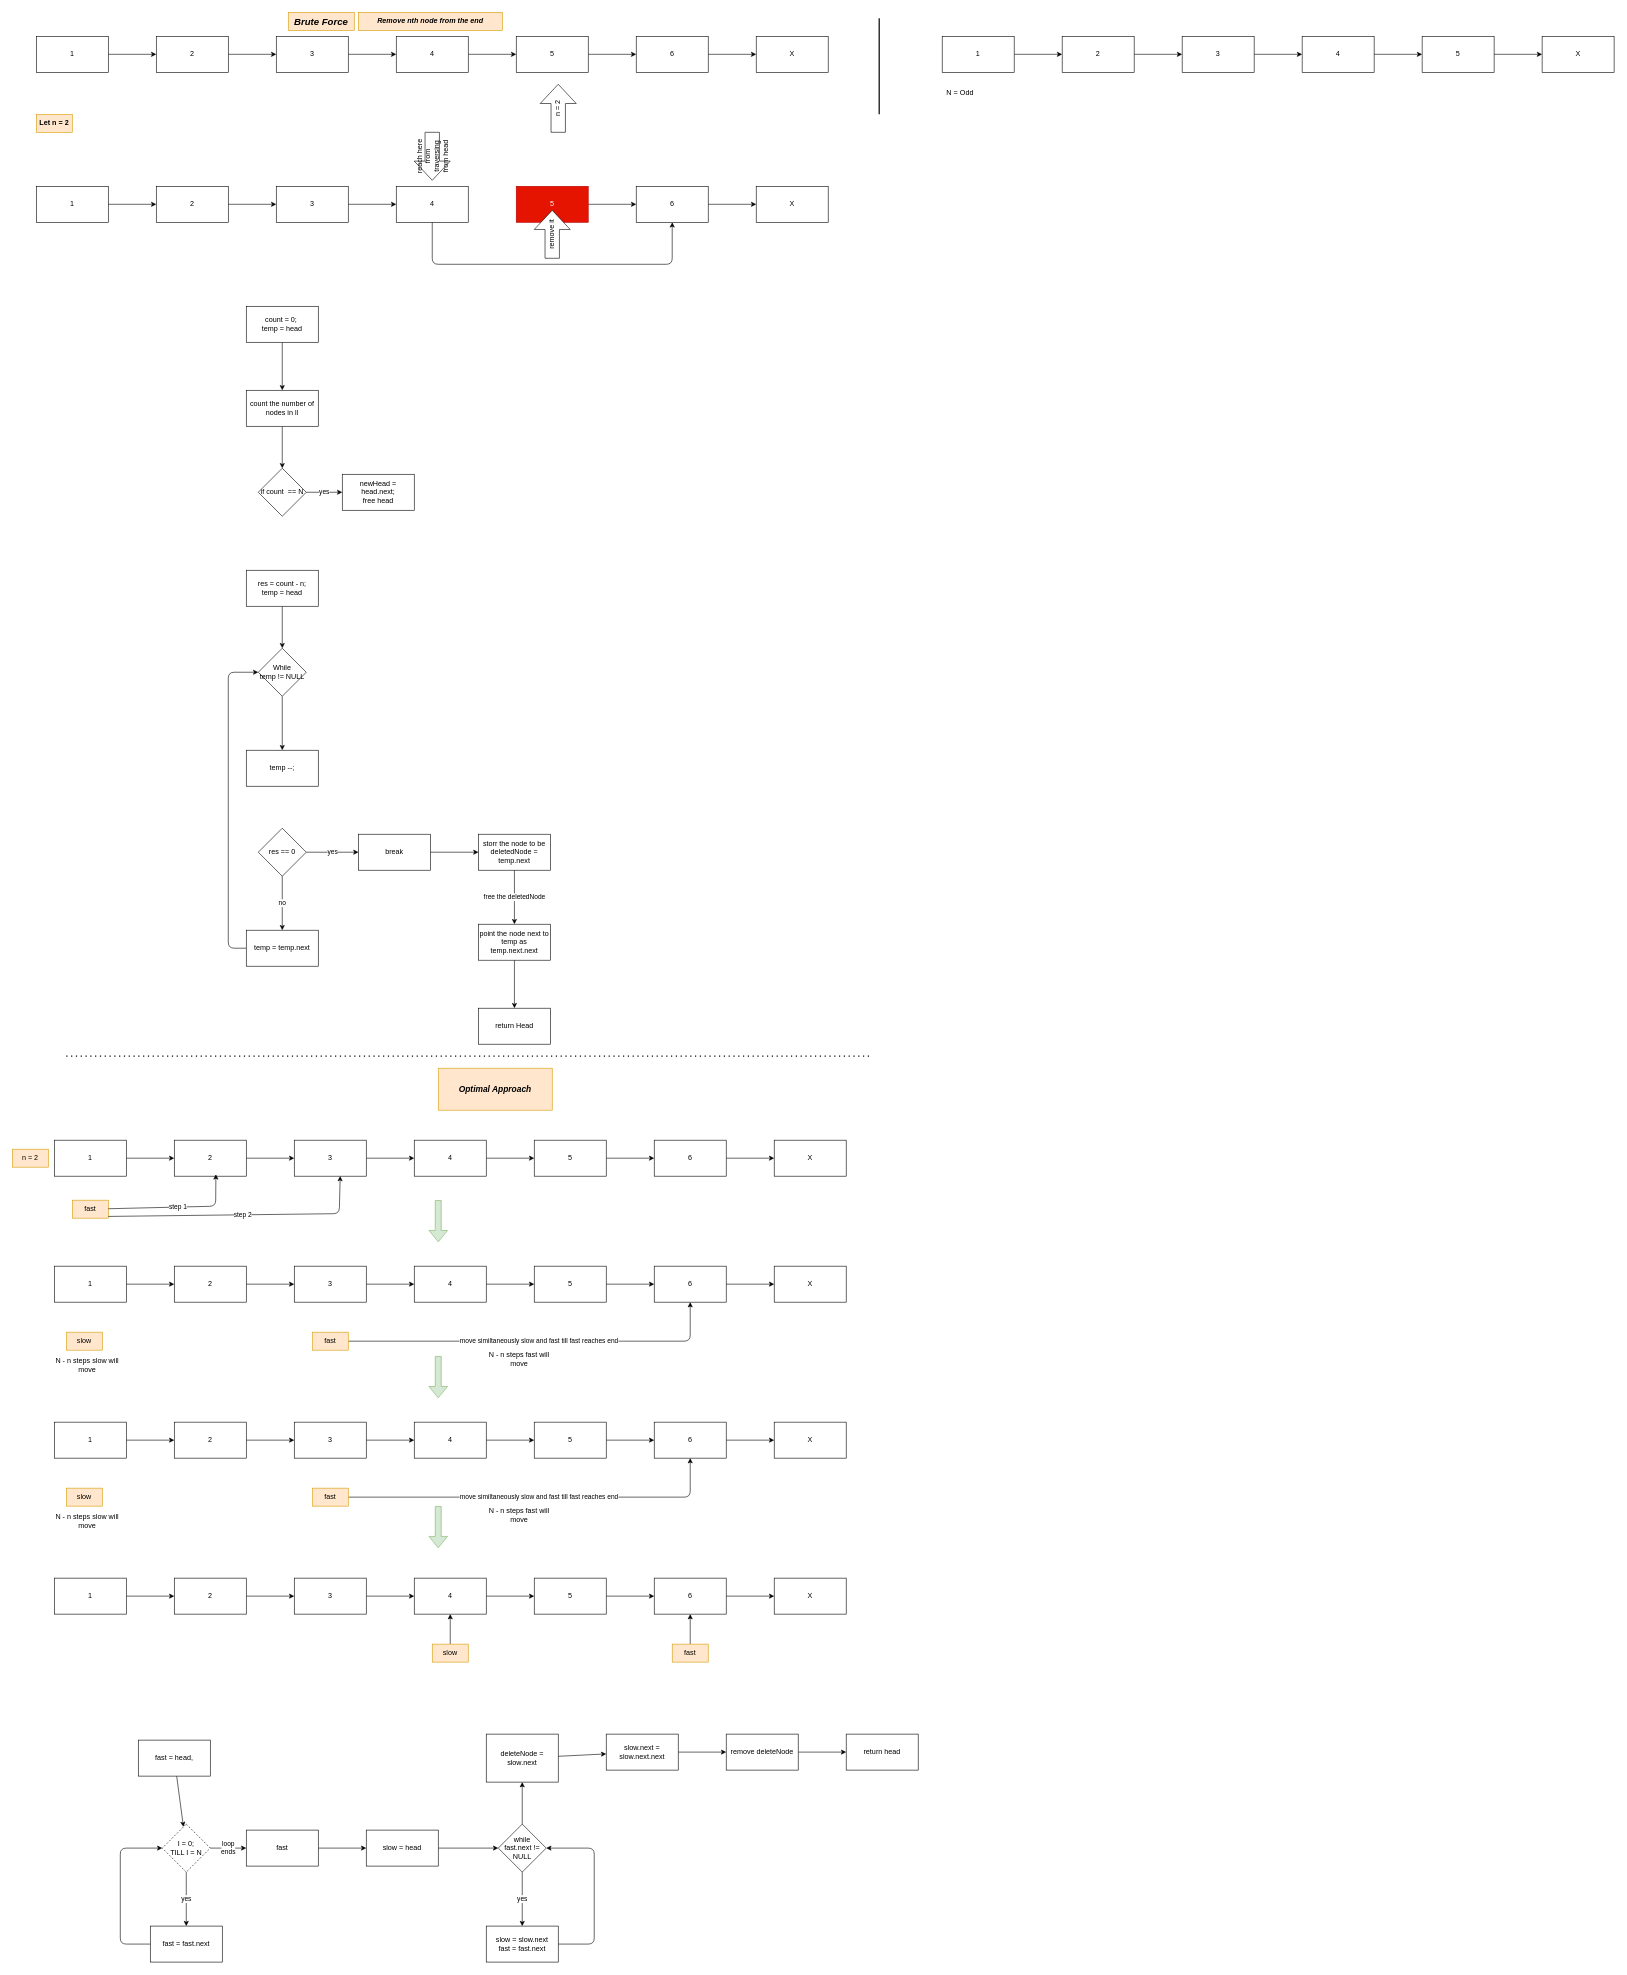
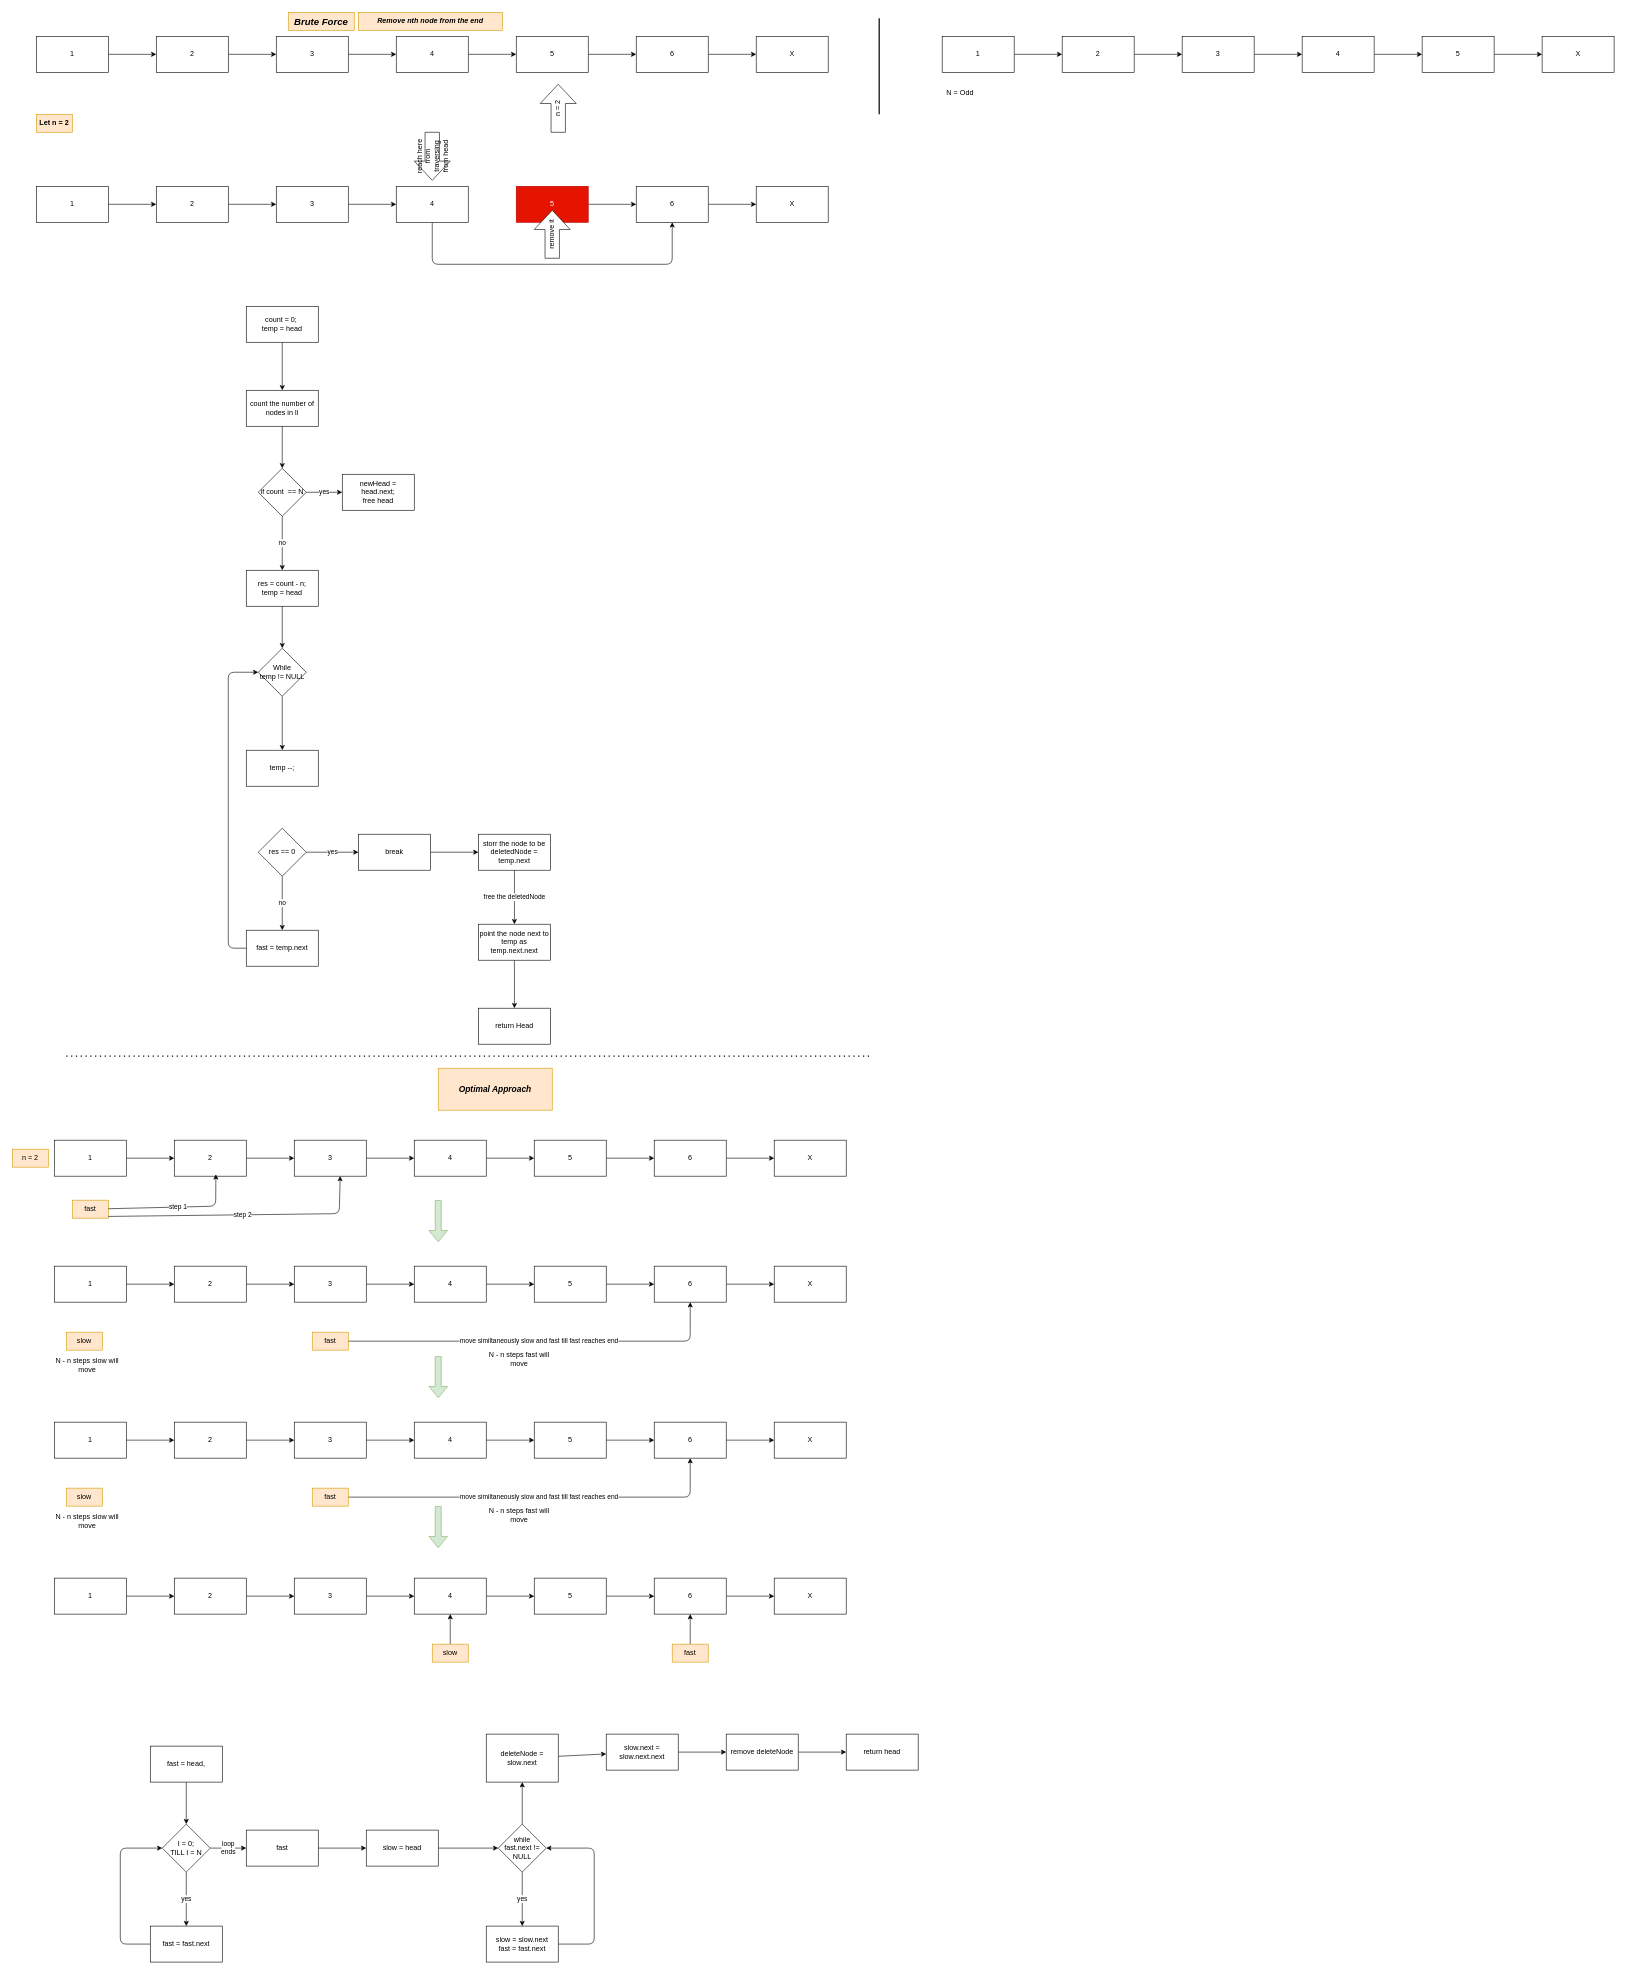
edge "if count == N" -> "res = count - n; temp = head": added, label "no"
node "temp = temp.next": label "temp = temp.next" -> "fast = temp.next"
node "fast = head,": moved (174, 1758) -> (186, 1764)
node "I = 0; TILL I = N": style dashed -> solid
